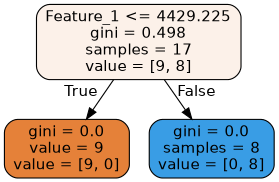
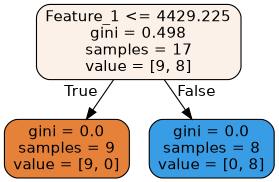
node "gini = 0.0 value = 9 value = [9, 0]": label "gini = 0.0 value = 9 value = [9, 0]" -> "gini = 0.0 samples = 9 value = [9, 0]"
